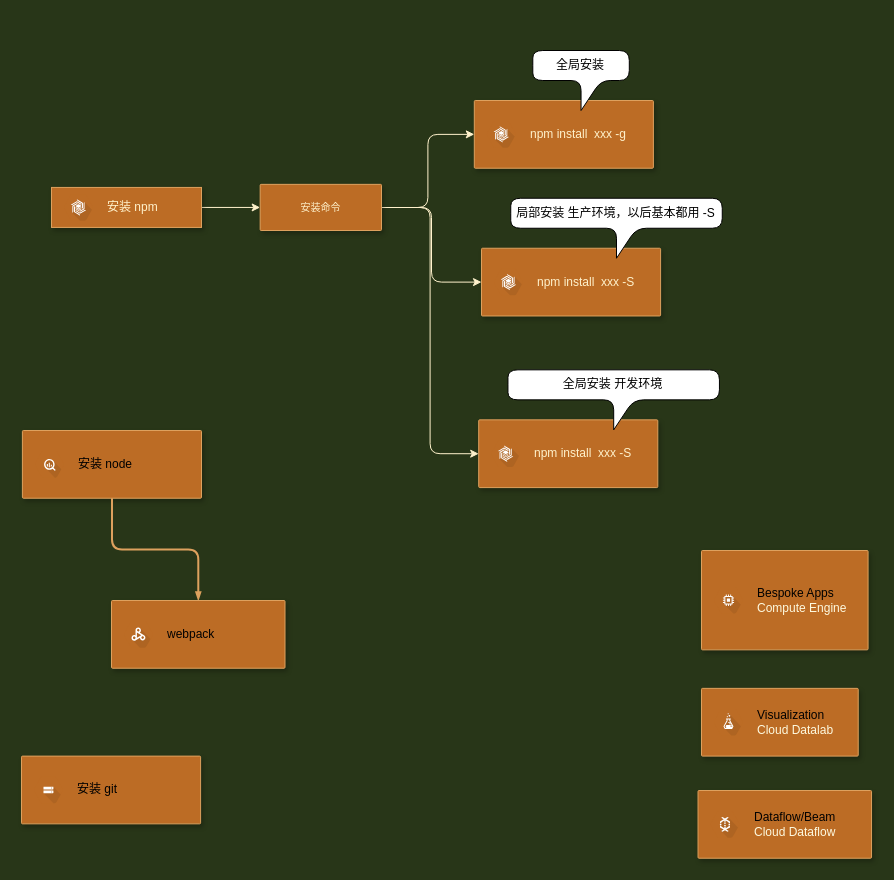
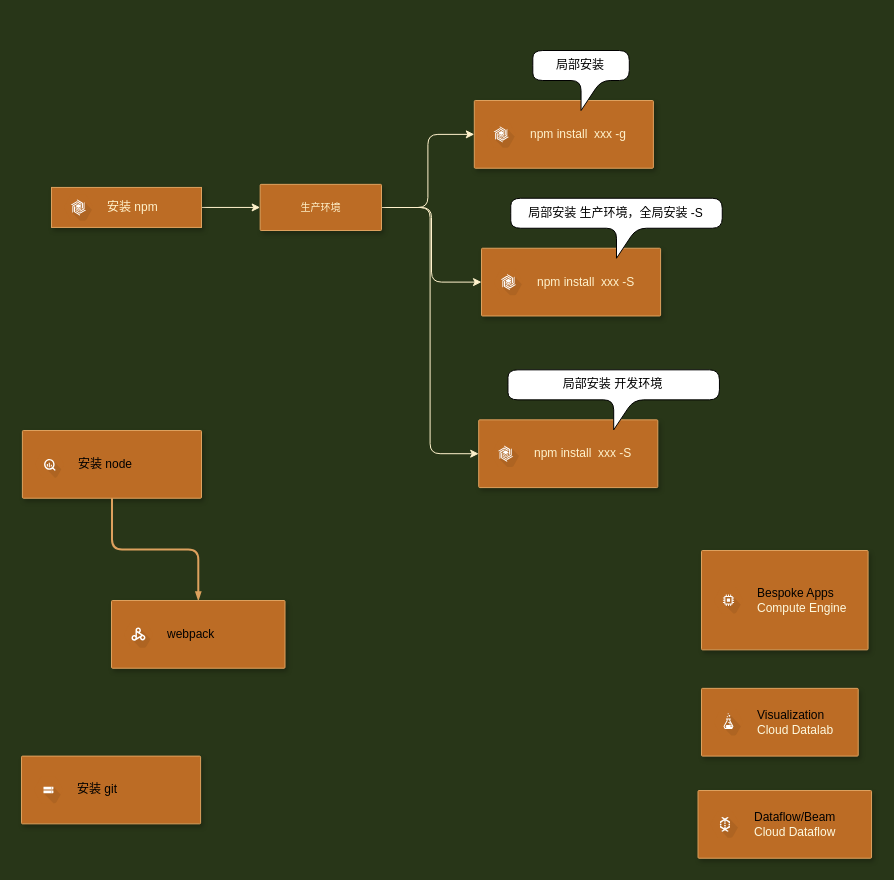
node "全局安装": label "全局安装" -> "局部安装"
node "安装命令": label "安装命令" -> "生产环境"
node "局部安装 生产环境，以后基本都用 -S": label "局部安装 生产环境，以后基本都用 -S" -> "局部安装 生产环境，全局安装 -S"
node "全局安装 开发环境": label "全局安装 开发环境" -> "局部安装 开发环境"
